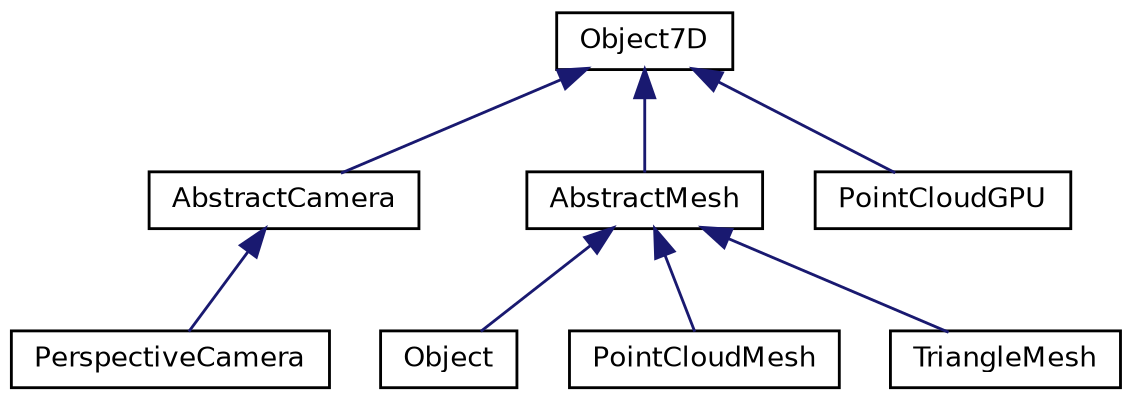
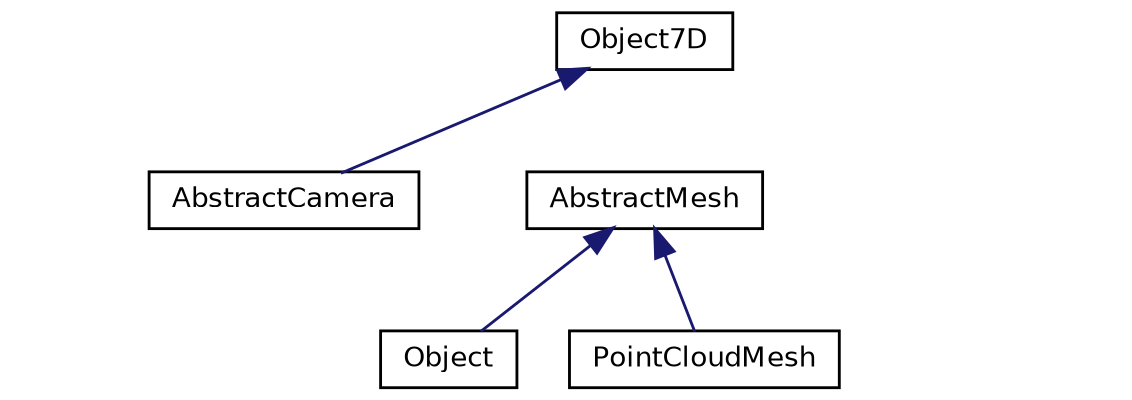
edge "AbstractMesh" -> "Object7D": removed
node "PointCloudGPU": removed
node "PerspectiveCamera": removed
node "TriangleMesh": removed
